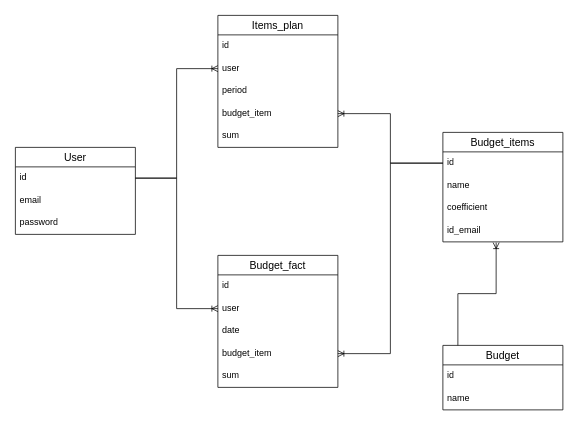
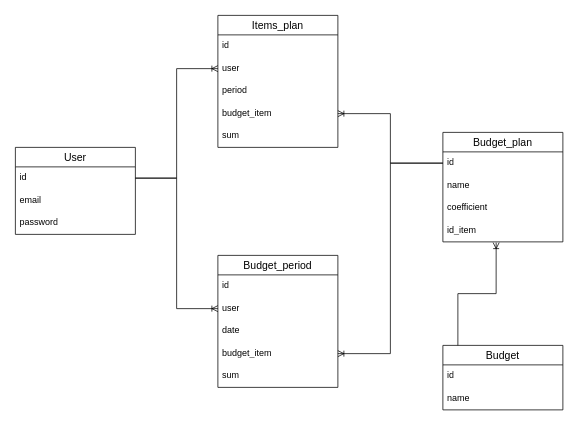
node "Budget_items": label "Budget_items" -> "Budget_plan"
node "id_email": label "id_email" -> "id_item"
node "Budget_fact": label "Budget_fact" -> "Budget_period"
